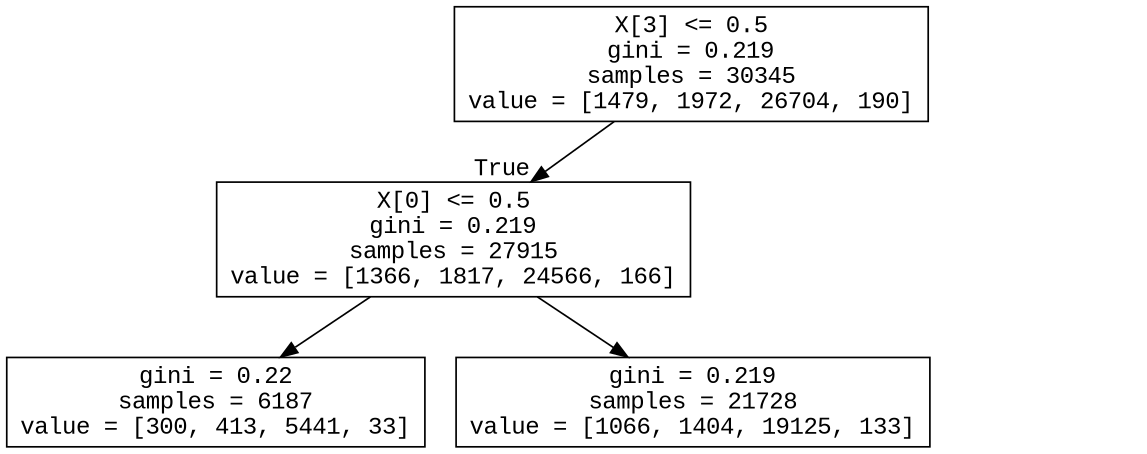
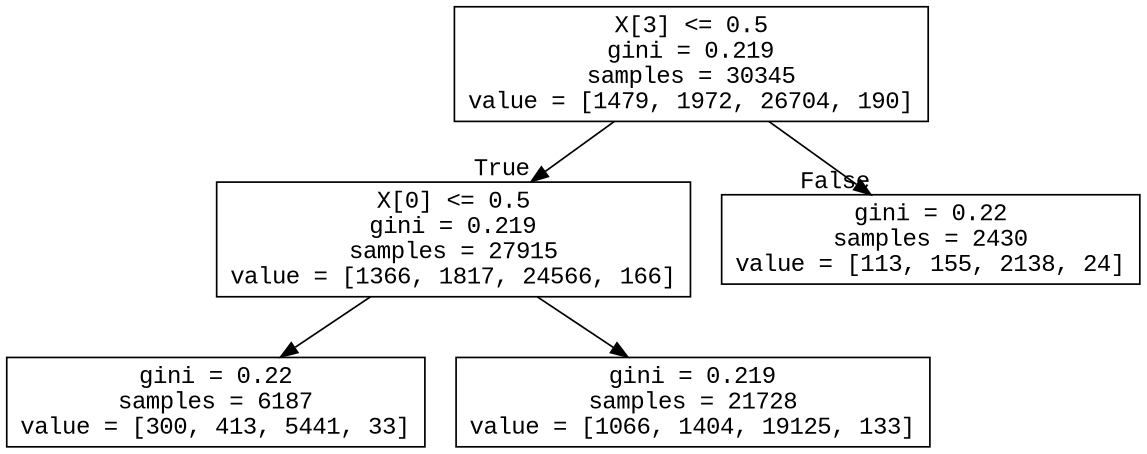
node "gini = 0.22 samples = 2430 value = [113, 155, 2138, 24]": added
